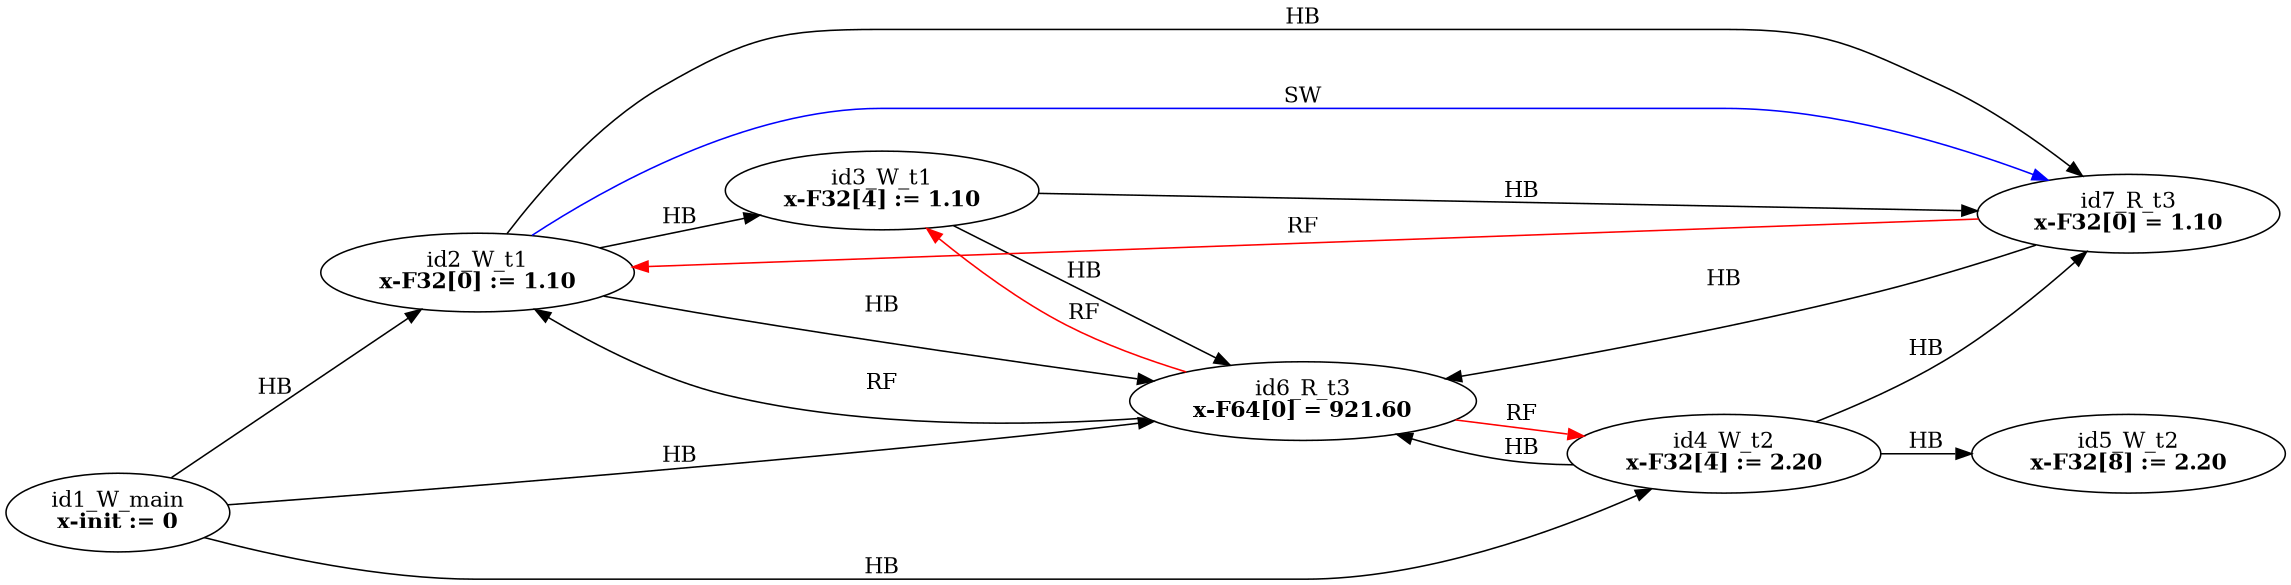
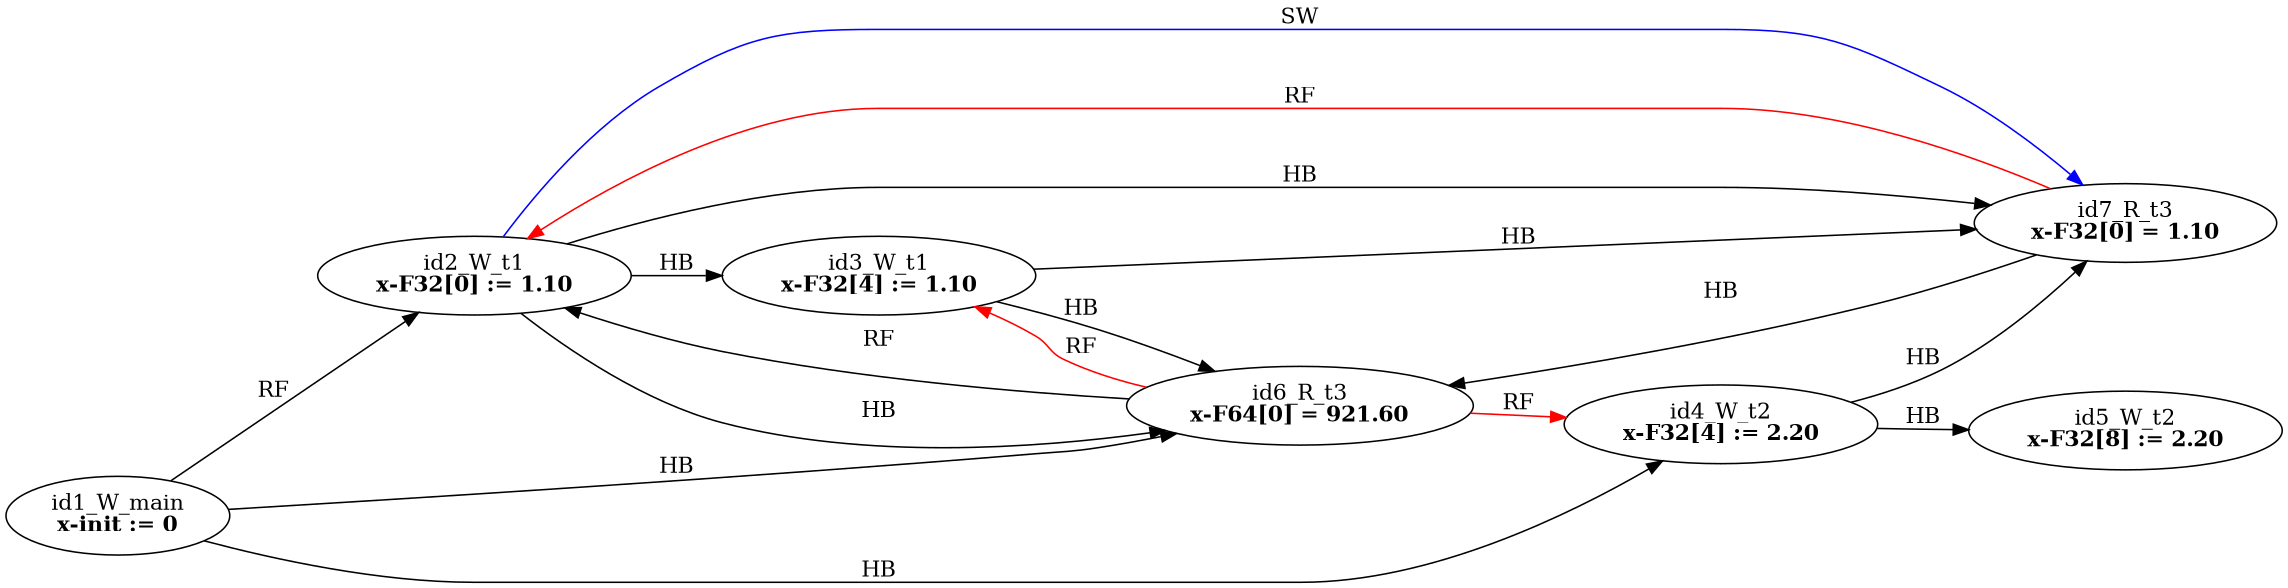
edge "id1_W_main" -> "id2_W_t1": label "HB" -> "RF"
edge "id4_W_t2" -> "id6_R_t3": removed, label "HB"
